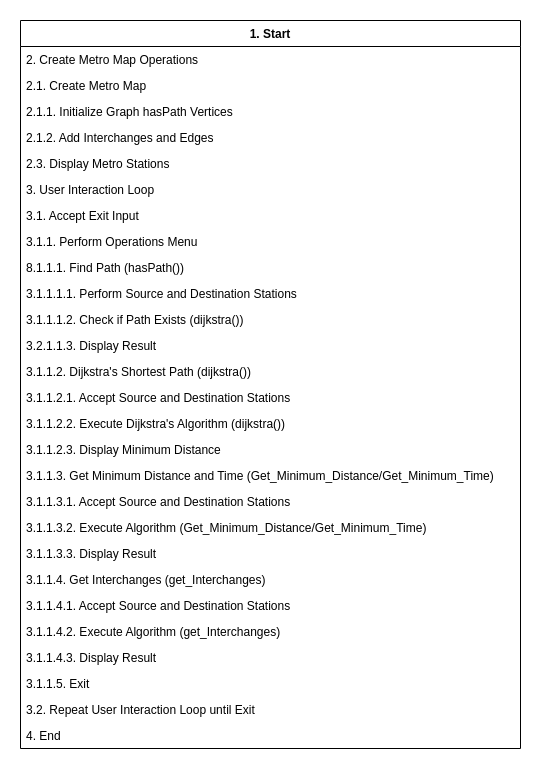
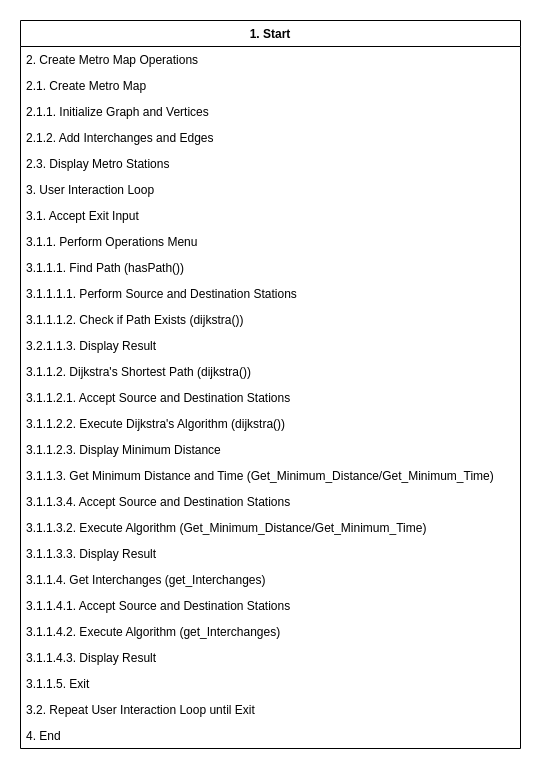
node "2.1.1. Initialize Graph hasPath Vertices": label "2.1.1. Initialize Graph hasPath Vertices" -> "2.1.1. Initialize Graph and Vertices"
node "8.1.1.1. Find Path (hasPath())": label "8.1.1.1. Find Path (hasPath())" -> "3.1.1.1. Find Path (hasPath())"
node "3.1.1.3.1. Accept Source and Destination Stations": label "3.1.1.3.1. Accept Source and Destination Stations" -> "3.1.1.3.4. Accept Source and Destination Stations"
